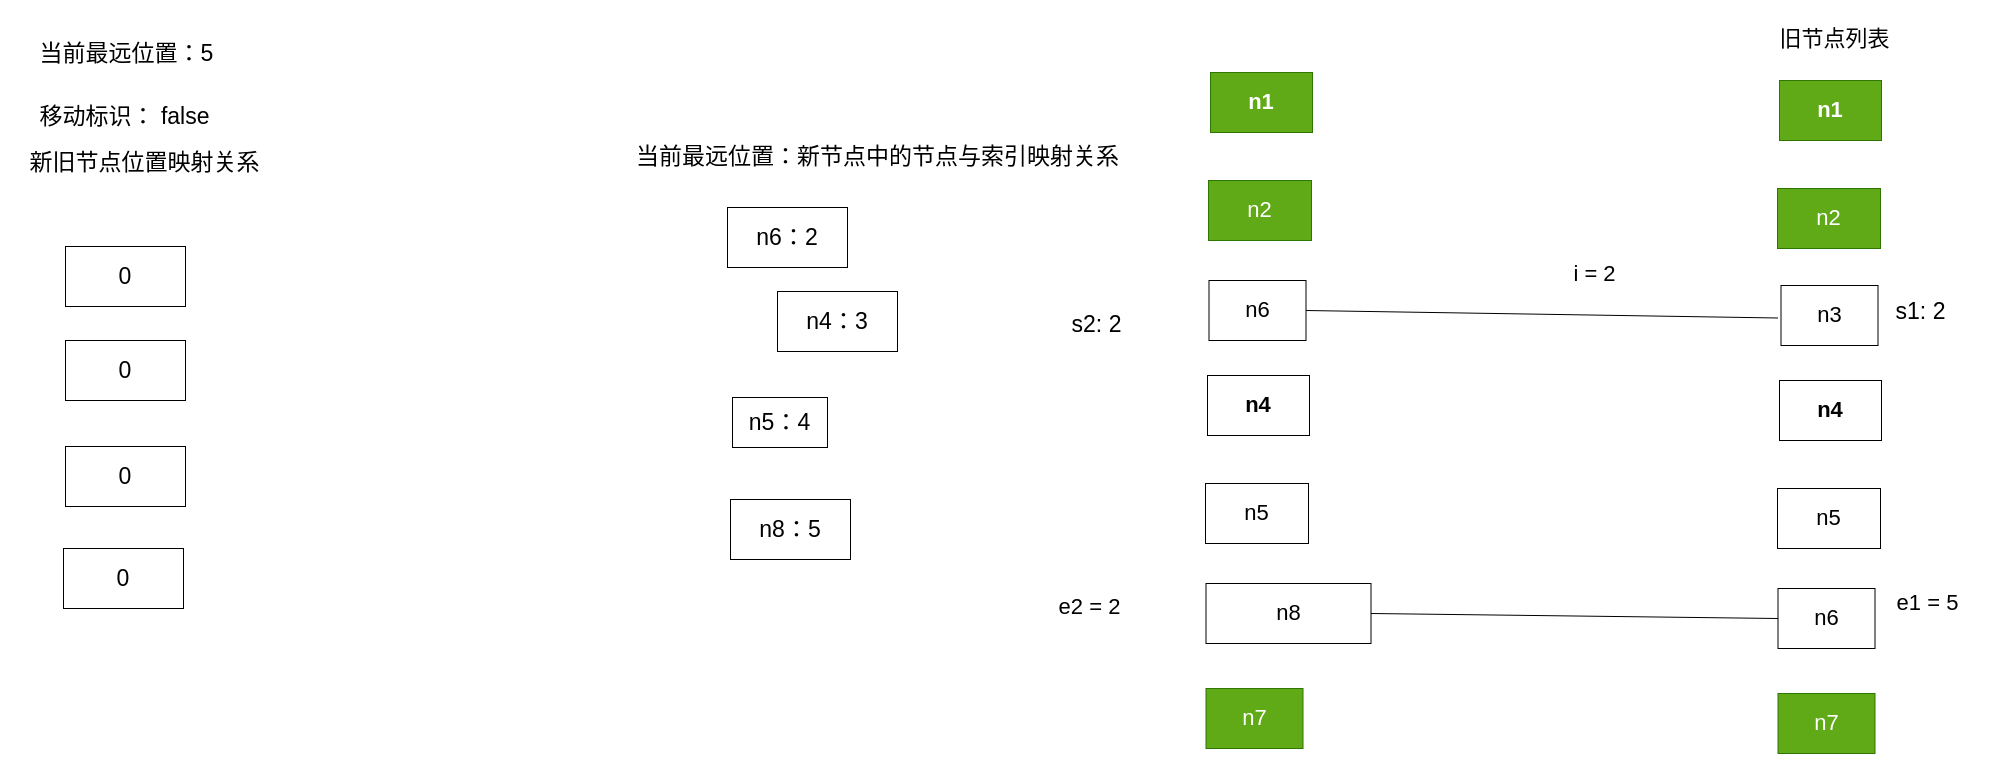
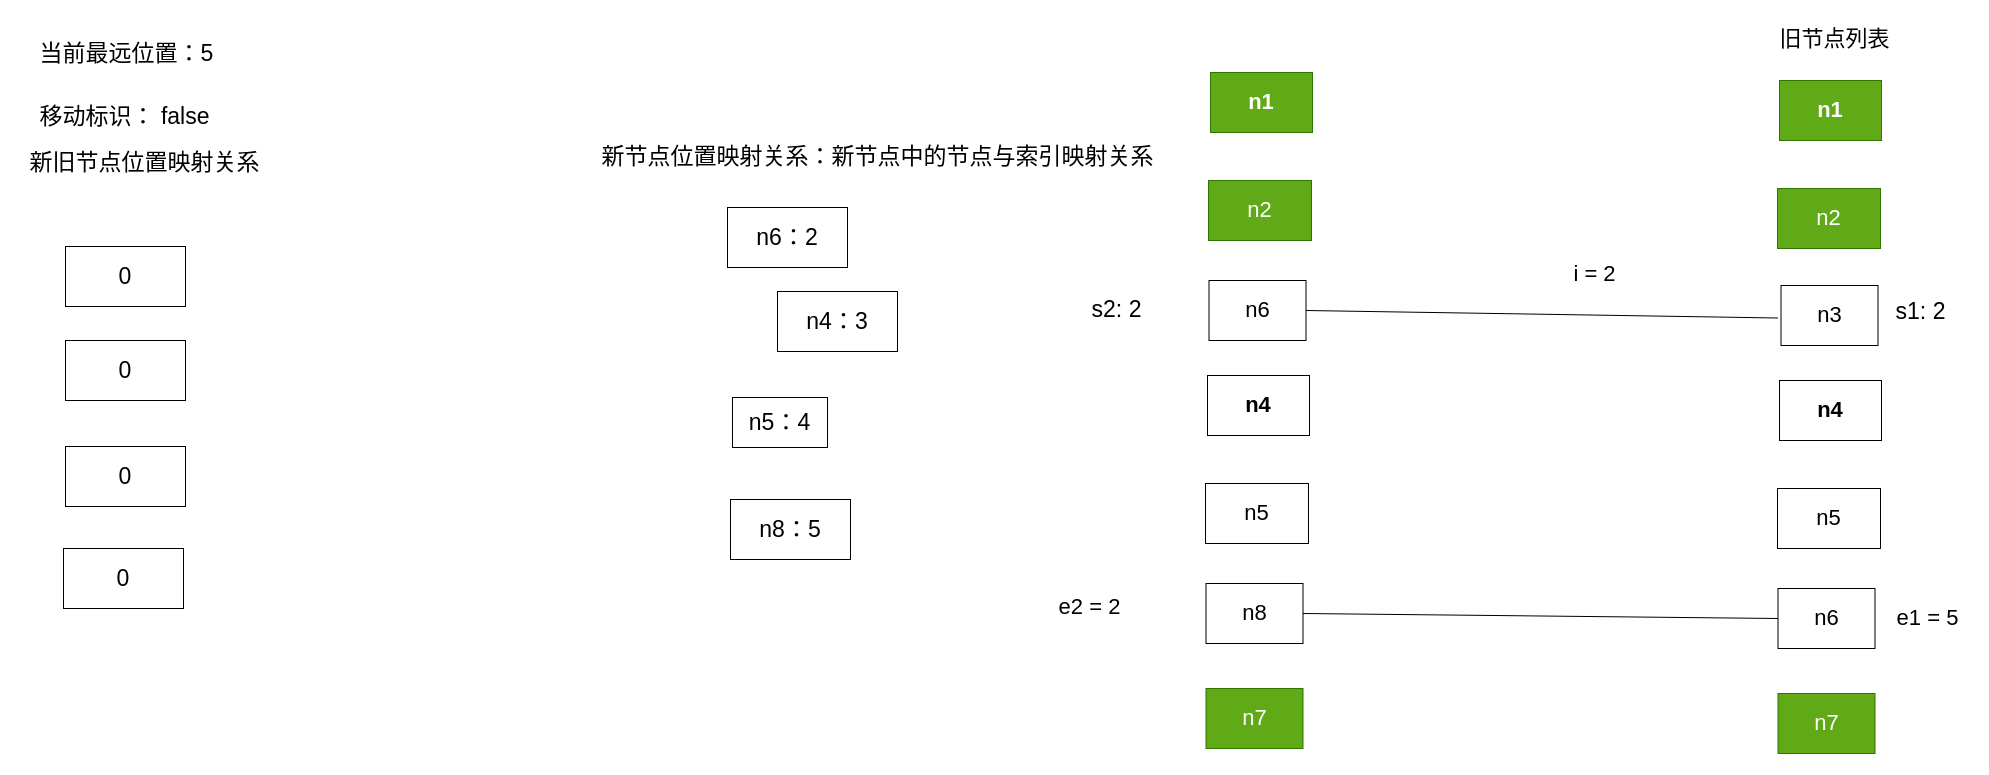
node "当前最远位置：新节点中的节点与索引映射关系": label "当前最远位置：新节点中的节点与索引映射关系" -> "新节点位置映射关系：新节点中的节点与索引映射关系"
node "s2: 2": moved (1097, 325) -> (1117, 310)
node "e1 = 5": moved (1928, 604) -> (1928, 619)
node "n8": size 165x60 -> 97x60
